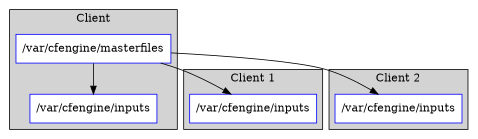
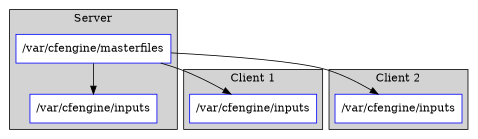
cluster "Client": label "Client" -> "Server"
